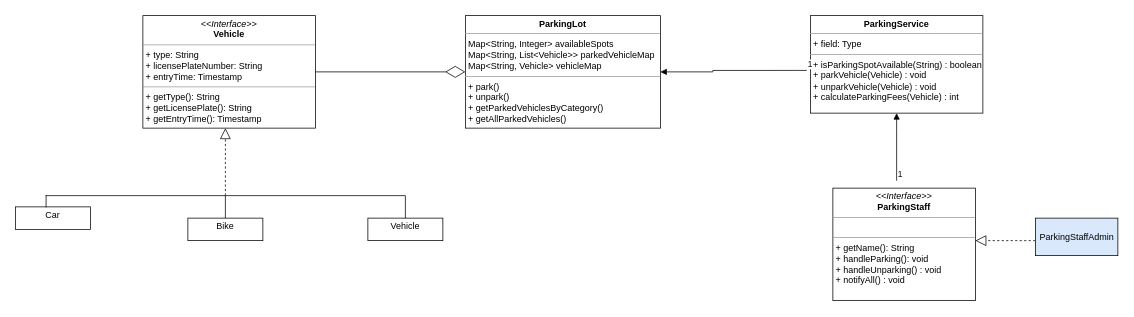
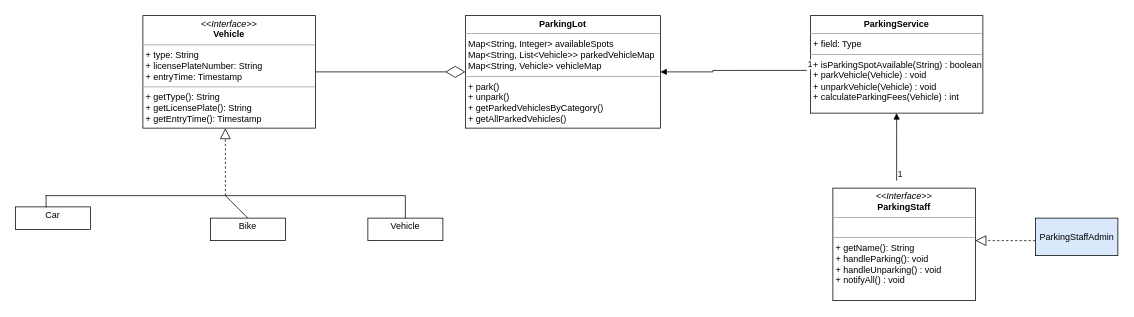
node "Bike": moved (225, 229) -> (248, 229)
